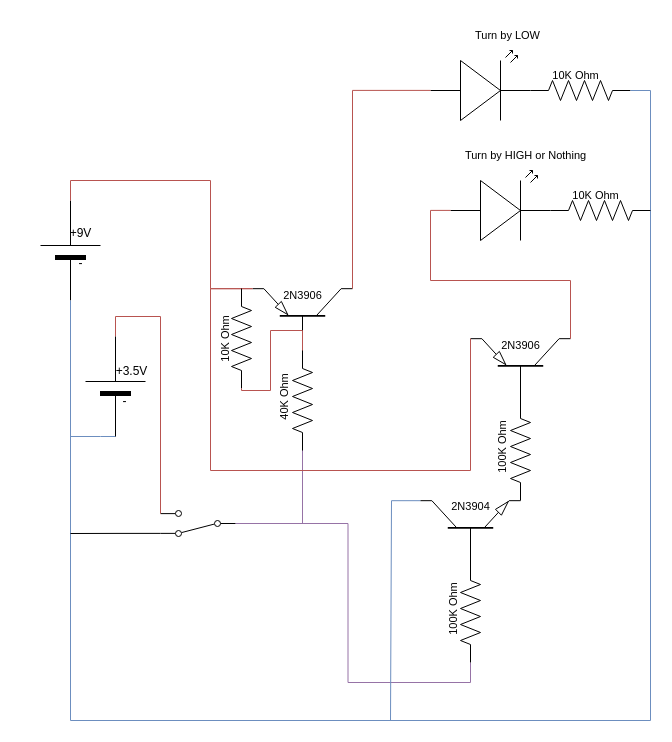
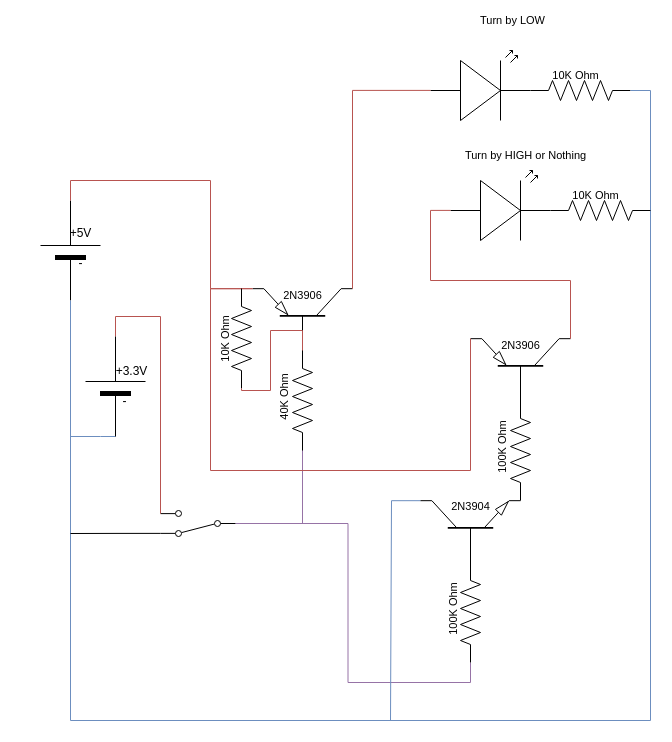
node "Turn by LOW": moved (508, 36) -> (513, 21)
node "+9V": label "+9V" -> "+5V"
node "+3.5V": label "+3.5V" -> "+3.3V"
